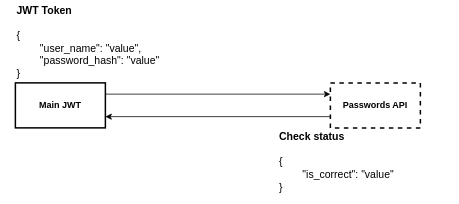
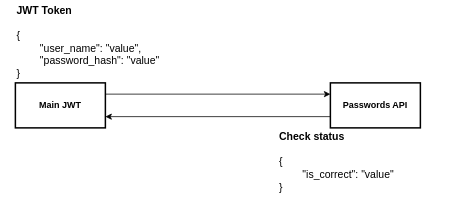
node "Passwords API": style dashed -> solid
